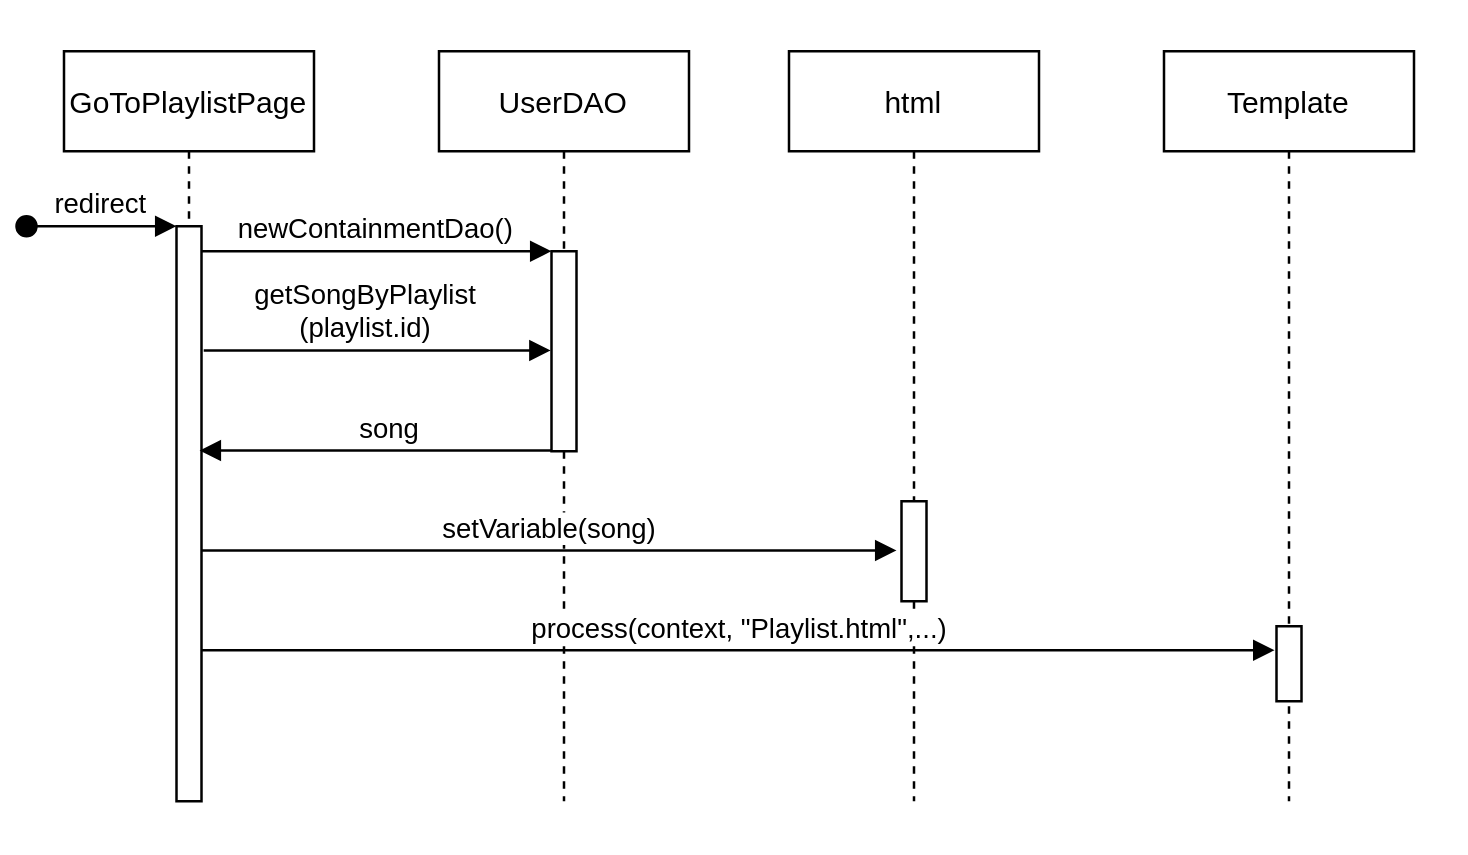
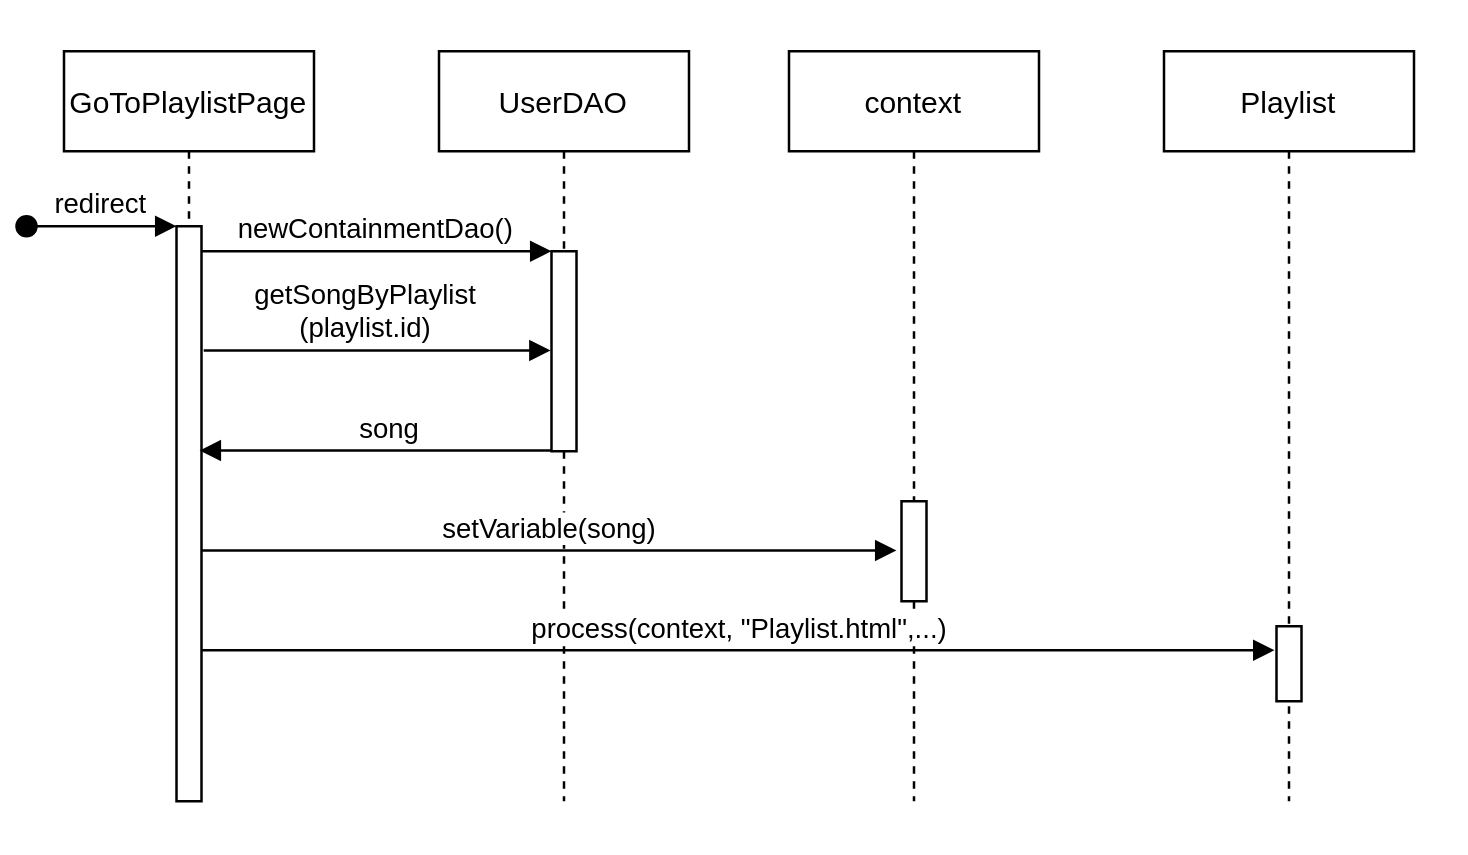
node "html": label "html" -> "context"
node "Template": label "Template" -> "Playlist"
